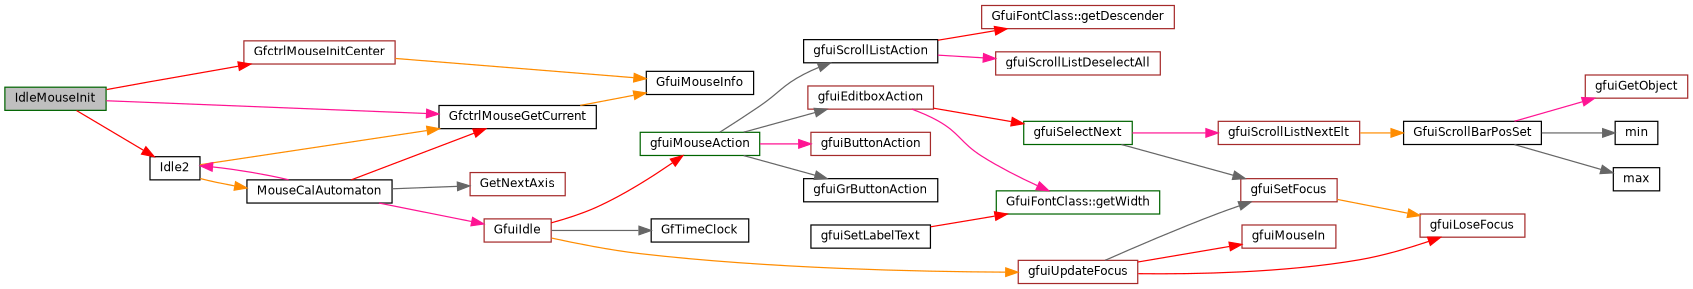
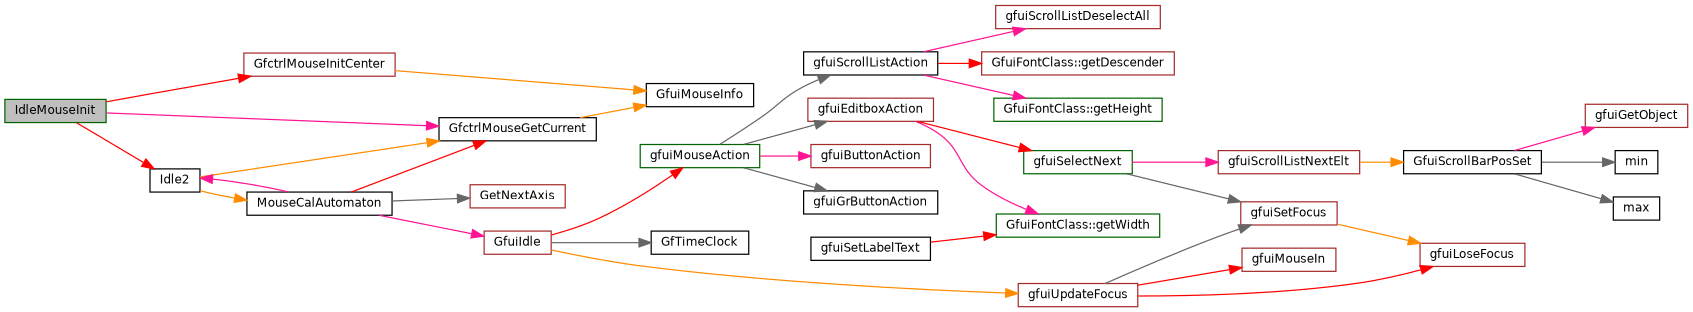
node "GfuiFontClass::getHeight": added
